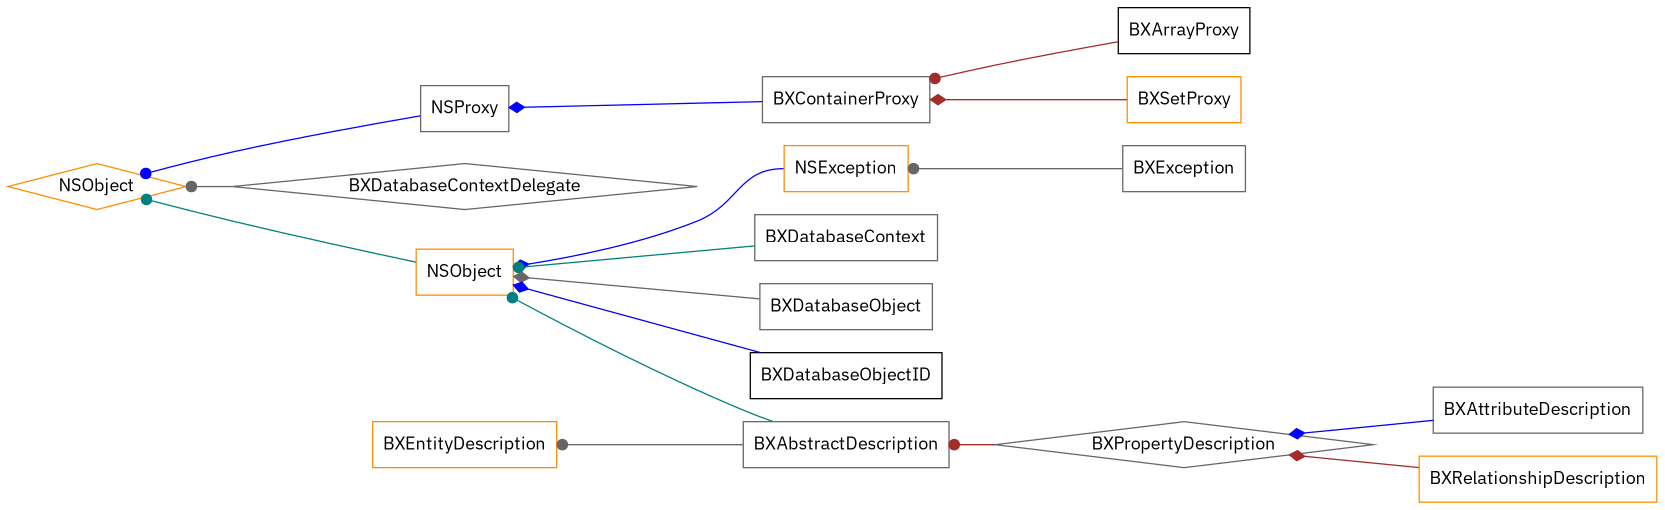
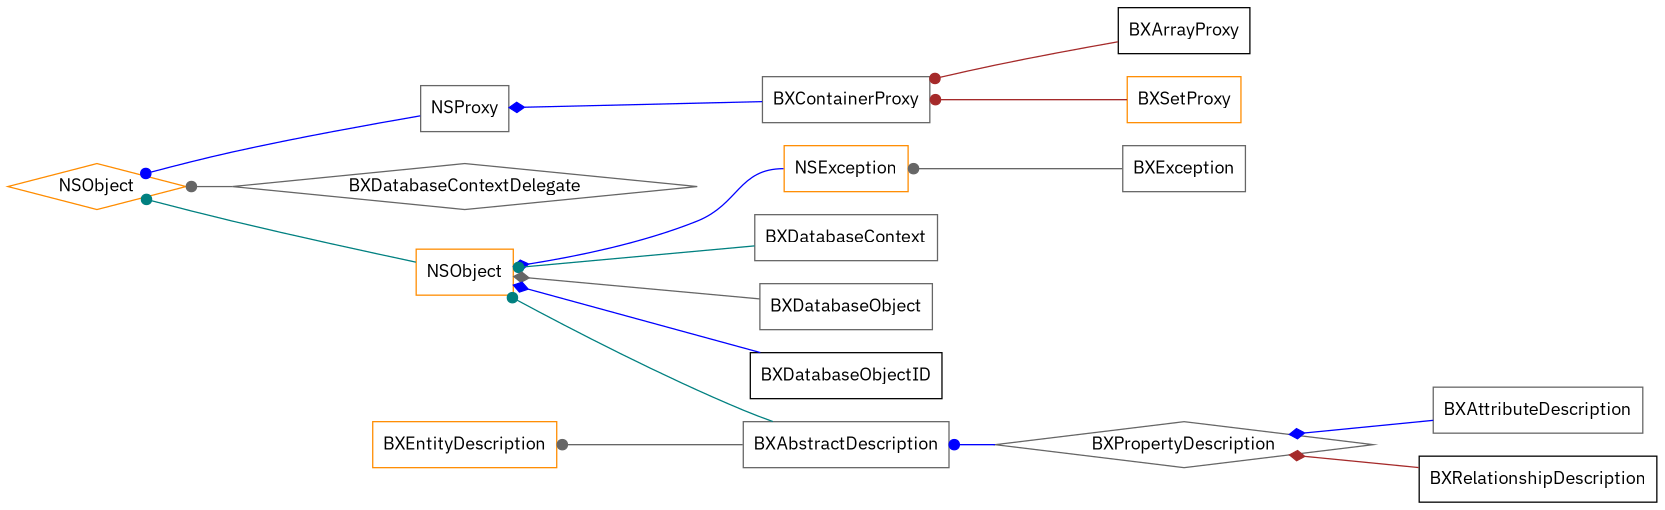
edge "BXSetProxy" -> "BXContainerProxy": arrowhead diamond -> dot
edge "BXPropertyDescription" -> "BXAbstractDescription": color brown -> blue
node "BXRelationshipDescription": color darkorange -> black
